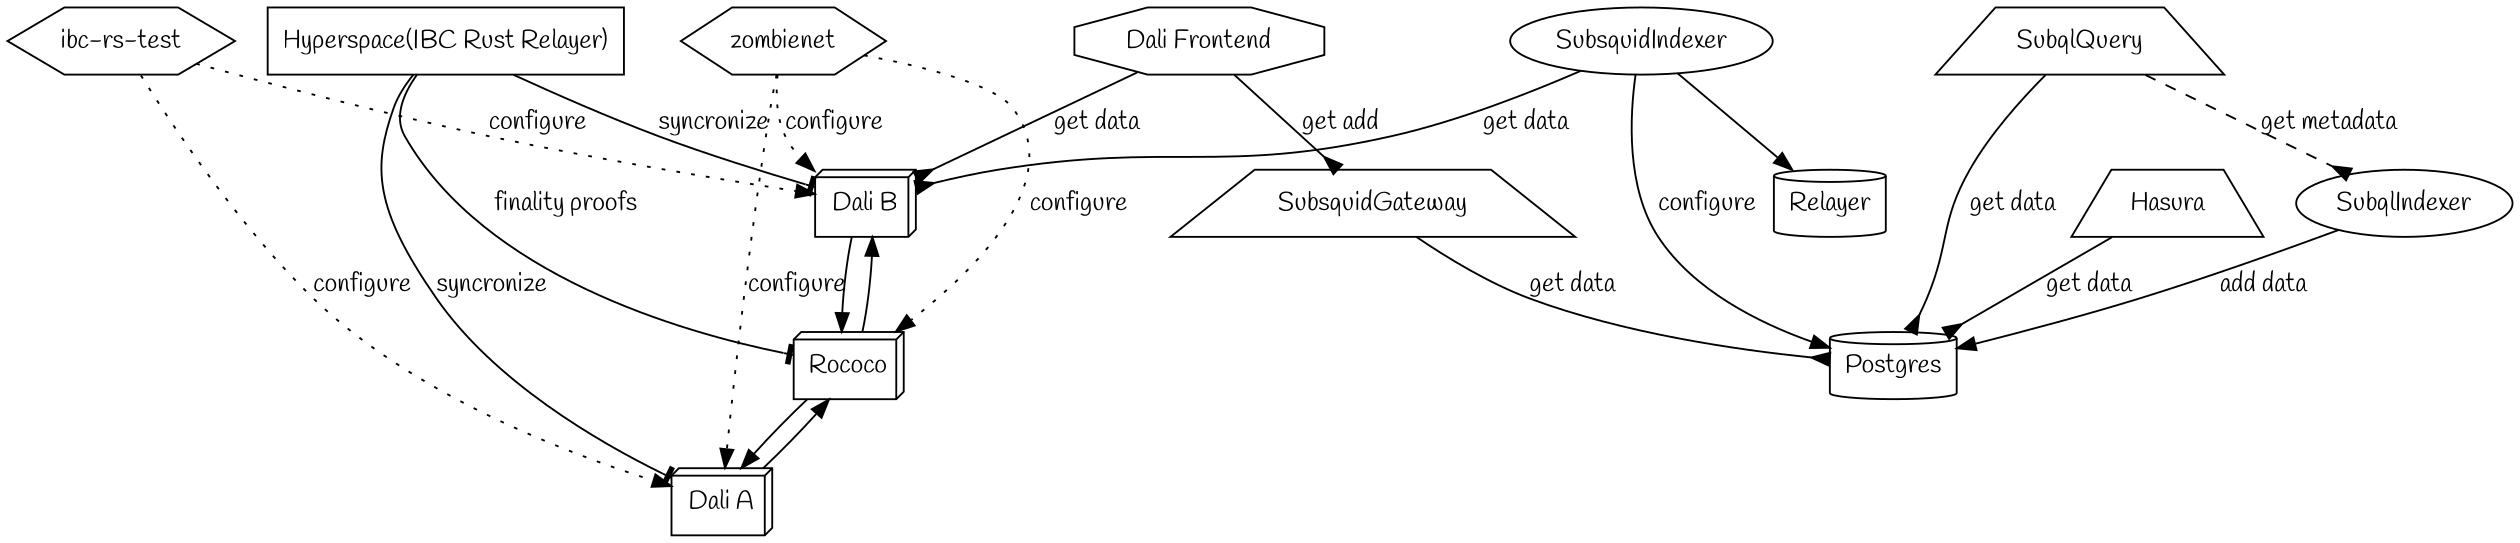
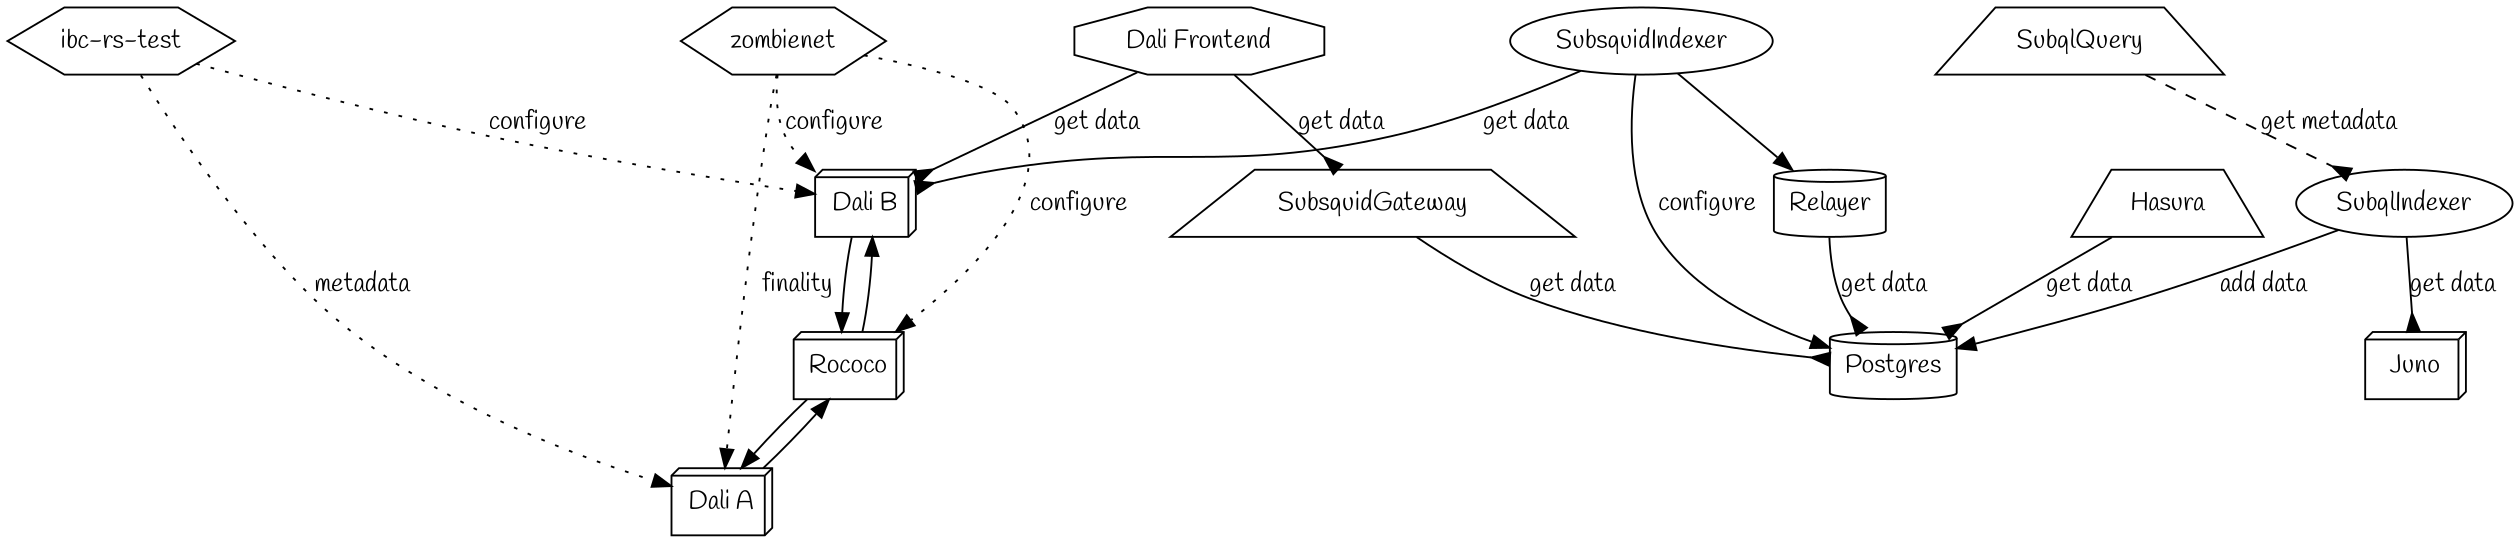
node "Hyperspace(IBC Rust Relayer)": removed
edge "Dali Frontend" -> "SubsquidGateway": label "get add" -> "get data"
edge "SubqlQuery" -> "Postgres": now "Relayer" -> "Postgres"
edge "ibc-rs-test" -> "Dali A": label "configure" -> "metadata"
edge "zombienet" -> "Dali A": label "configure" -> "finality"
node "Juno": added
